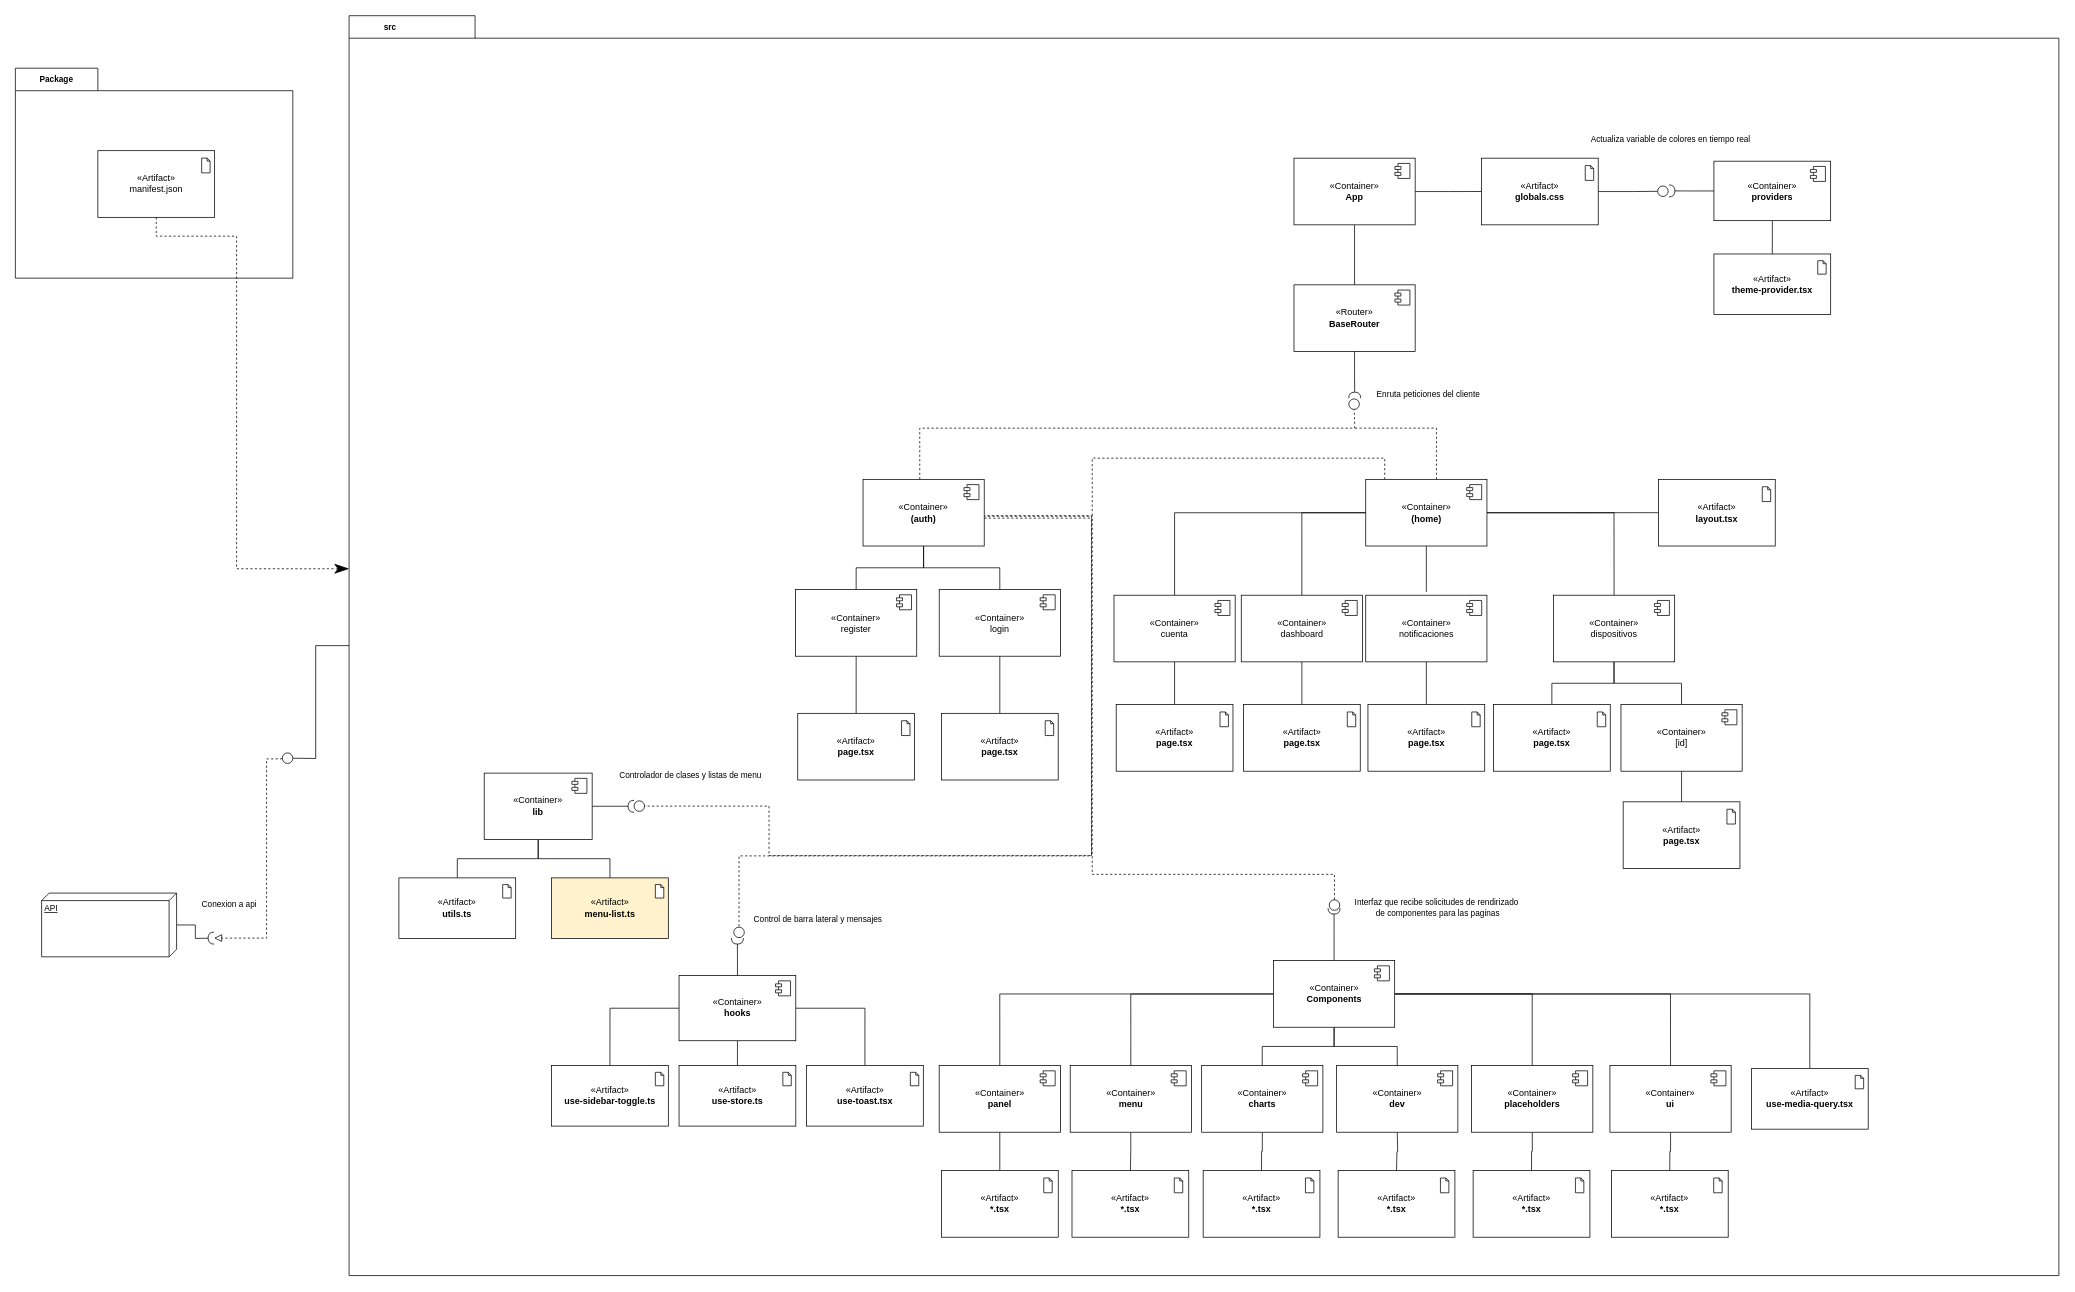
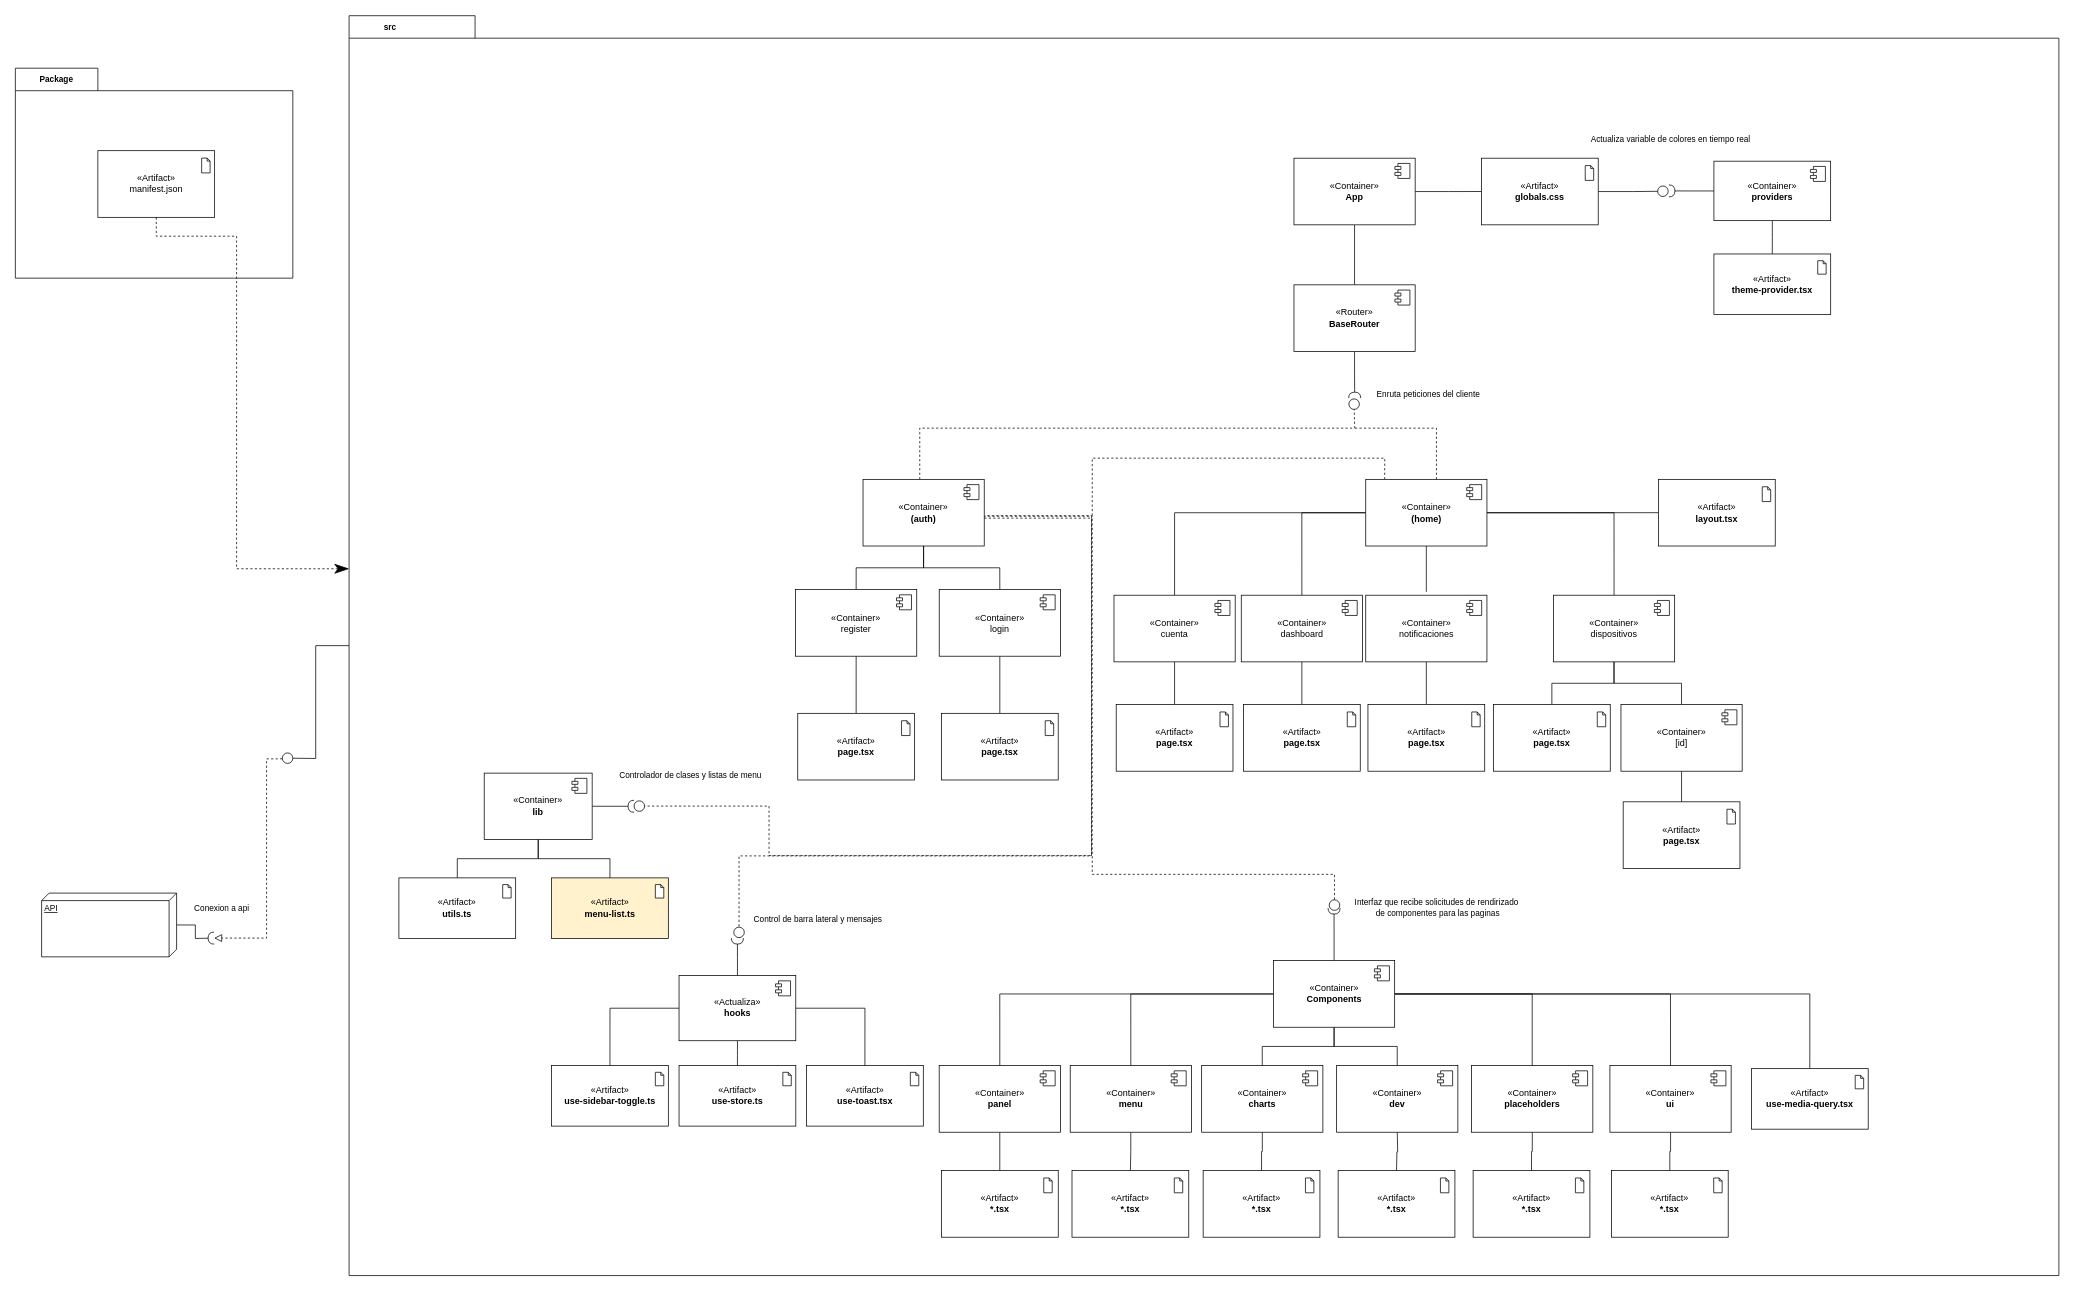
node "Conexion a api": moved (229, 904) -> (222, 908)
node "«Container» hooks": label "«Container» hooks" -> "«Actualiza» hooks"
